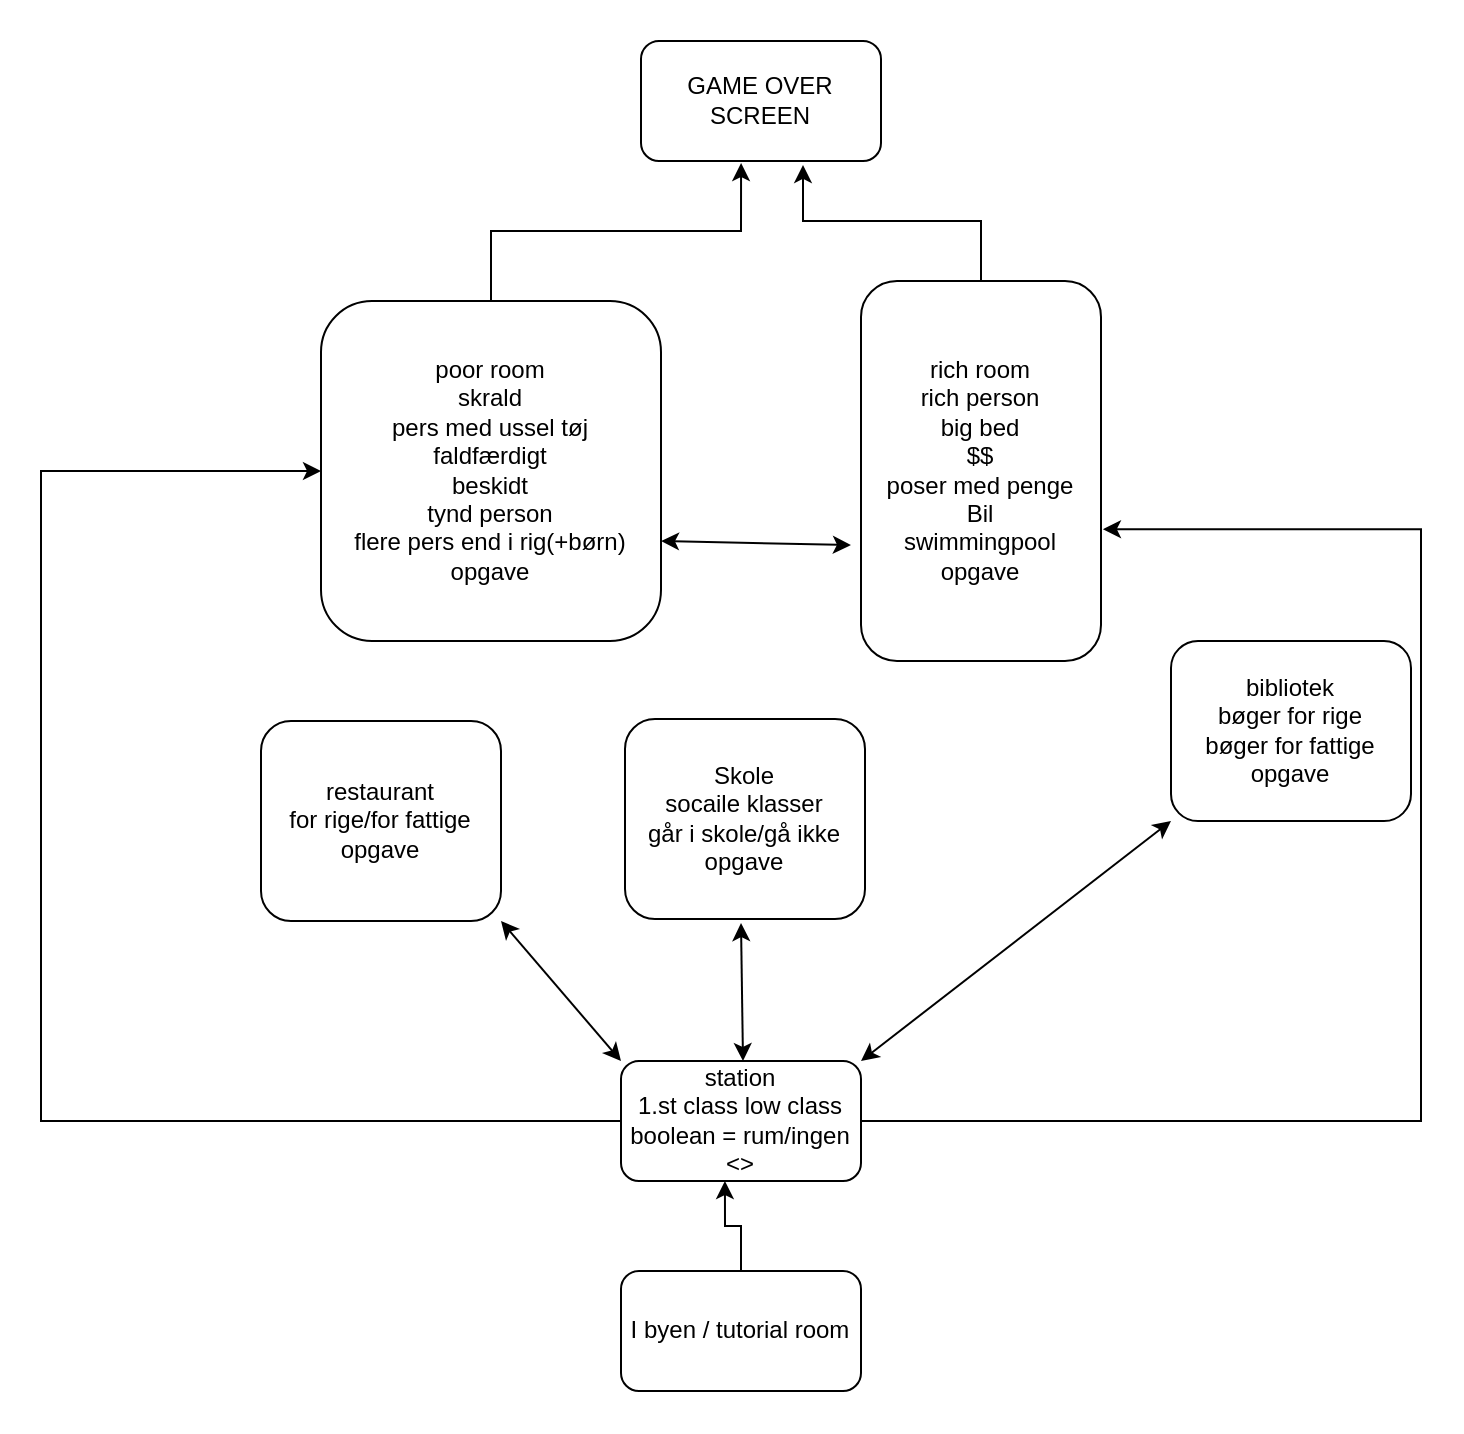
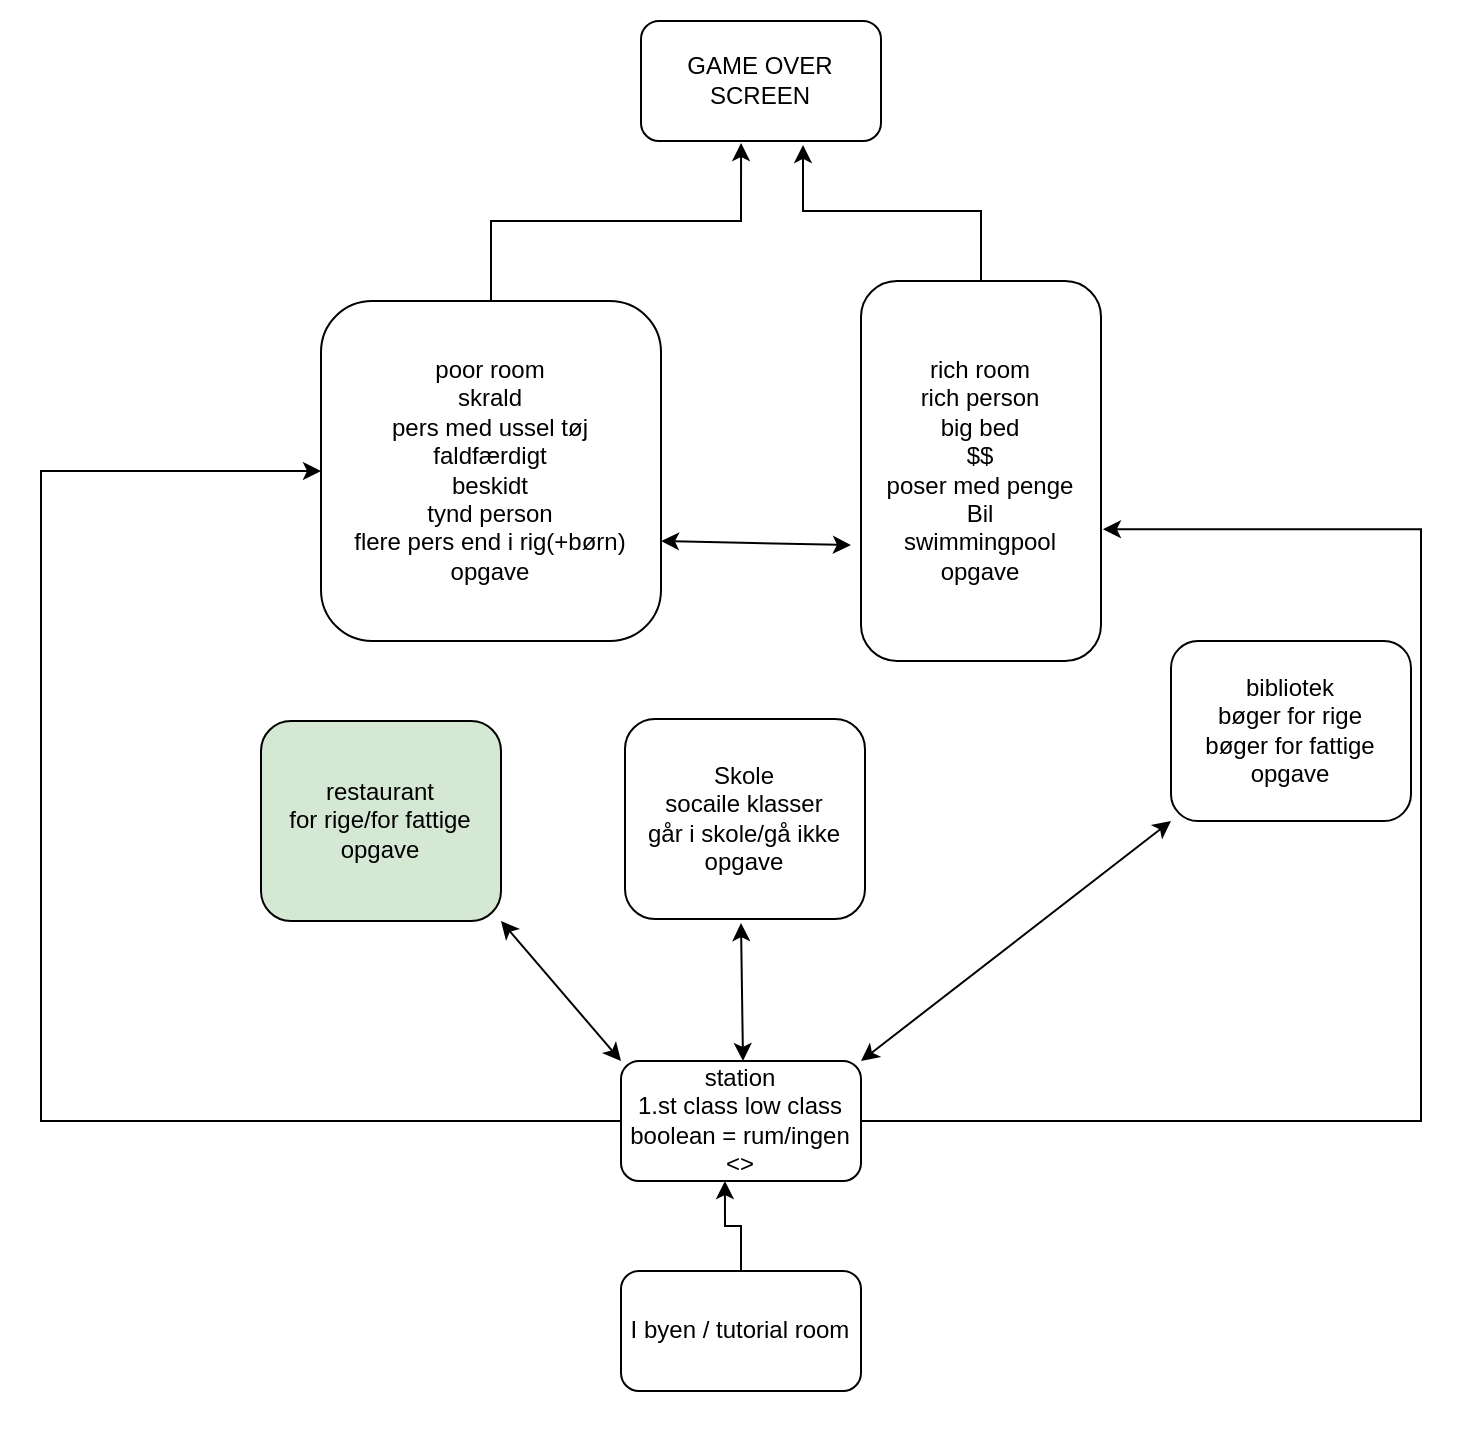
node "GAME OVER SCREEN": moved (761, 101) -> (761, 81)
node "restaurant for rige/for fattige opgave": fillcolor #ffffff -> #d5e8d4
